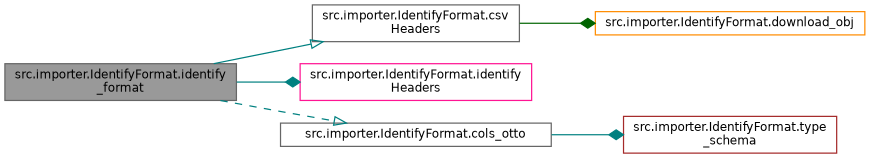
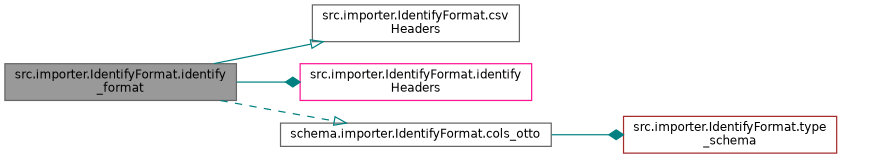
node "src.importer.IdentifyFormat.download_obj": removed
node "src.importer.IdentifyFormat.cols_otto": label "src.importer.IdentifyFormat.cols_otto" -> "schema.importer.IdentifyFormat.cols_otto"
